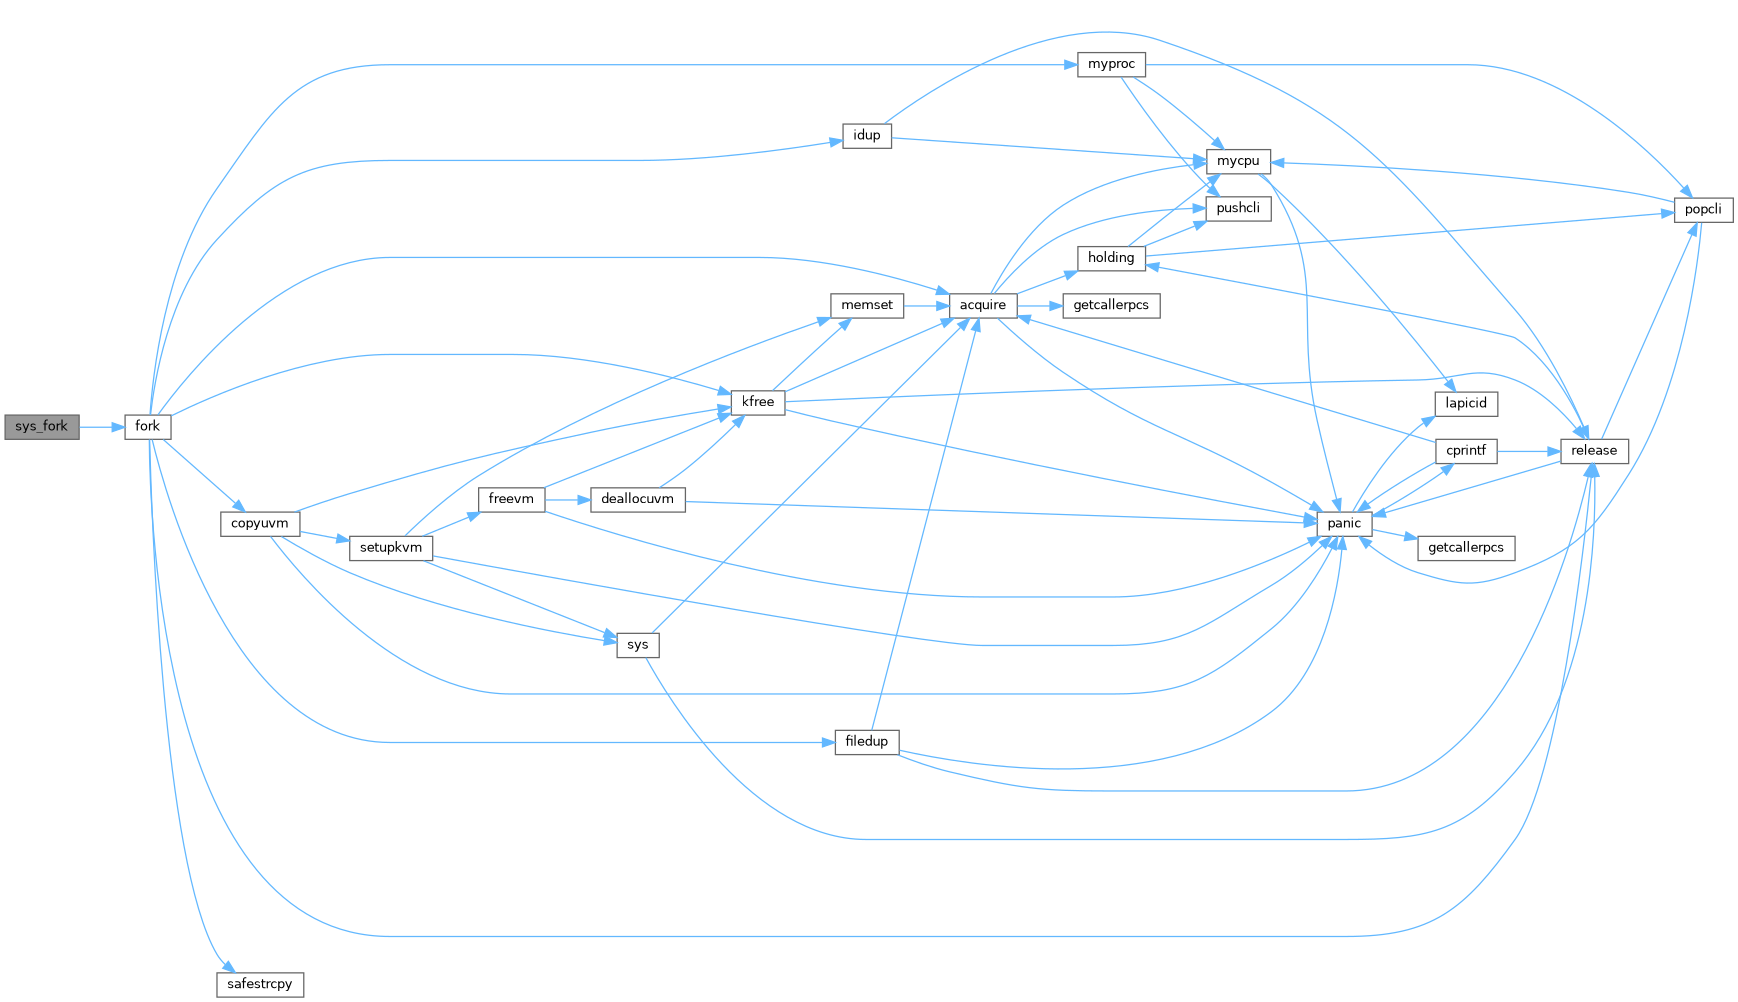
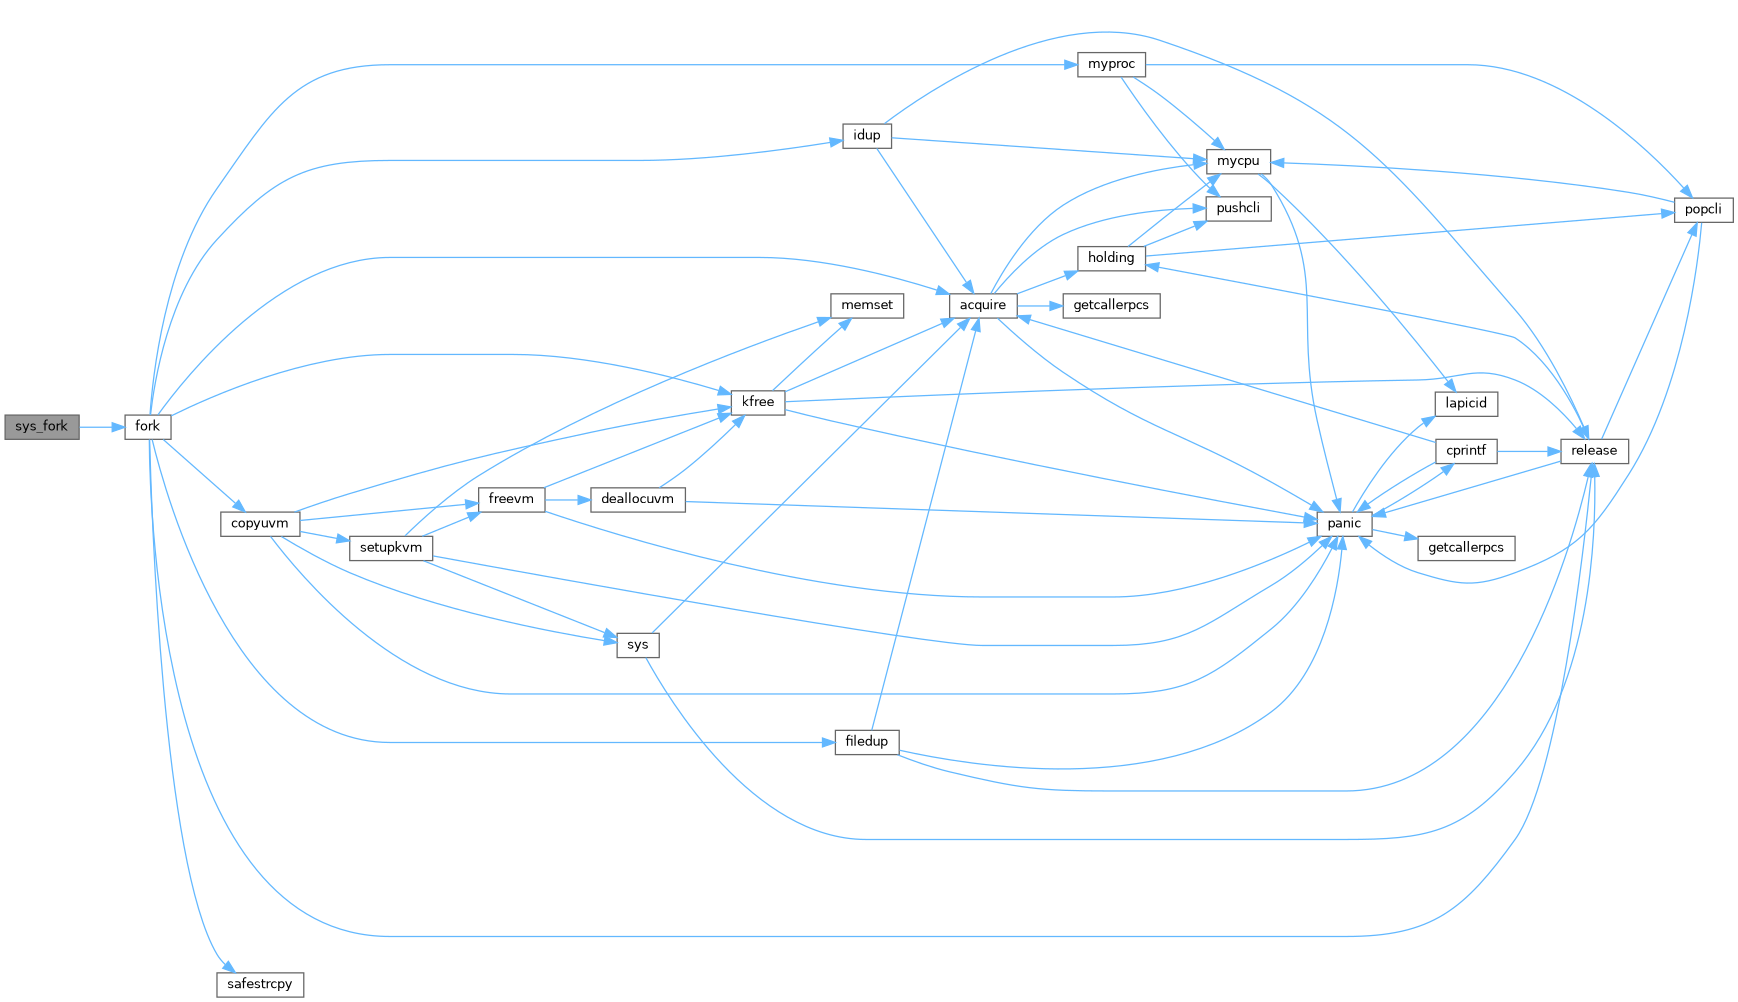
edge "memset" -> "acquire": now "idup" -> "acquire"
edge "copyuvm" -> "freevm": added
